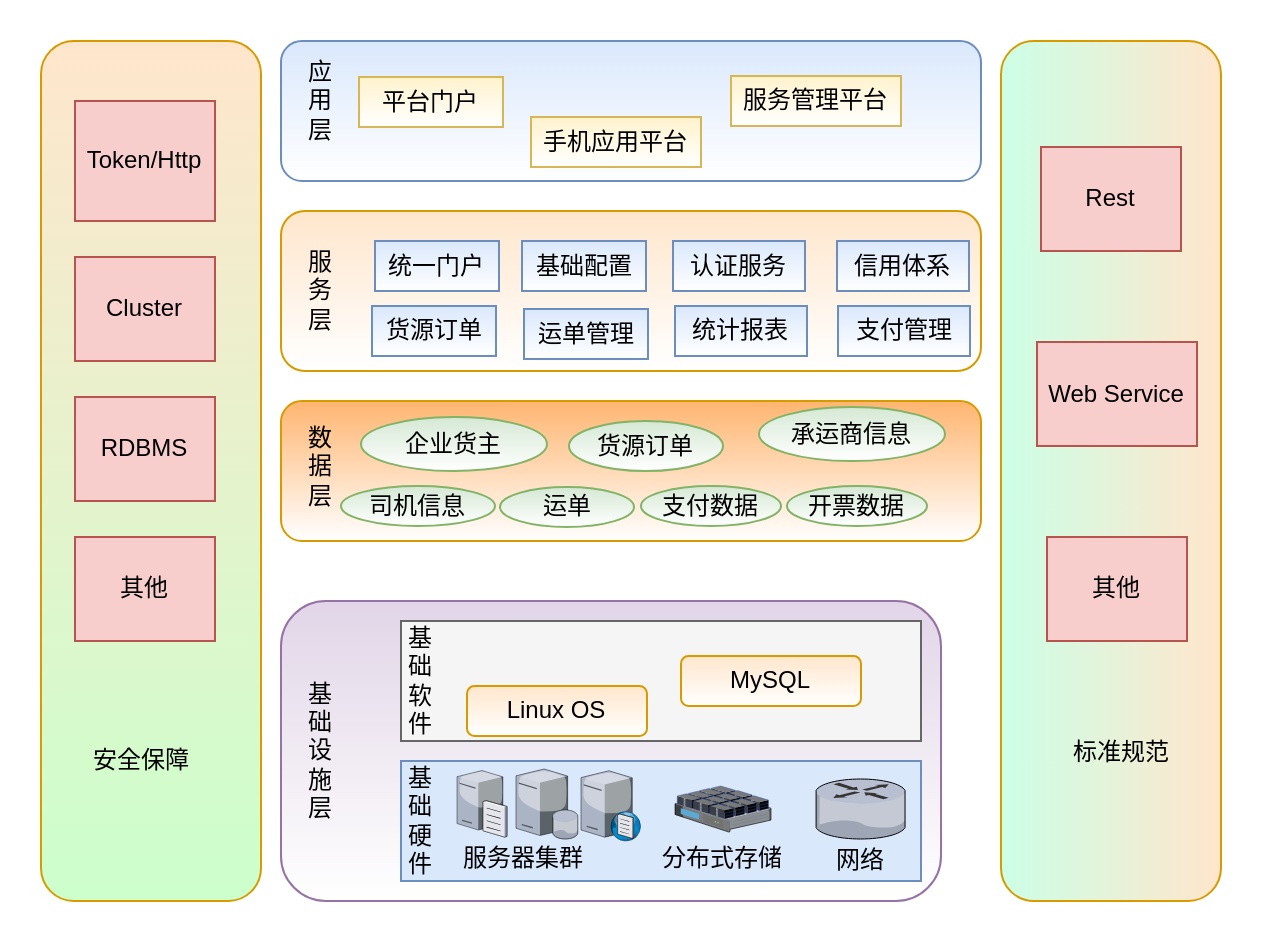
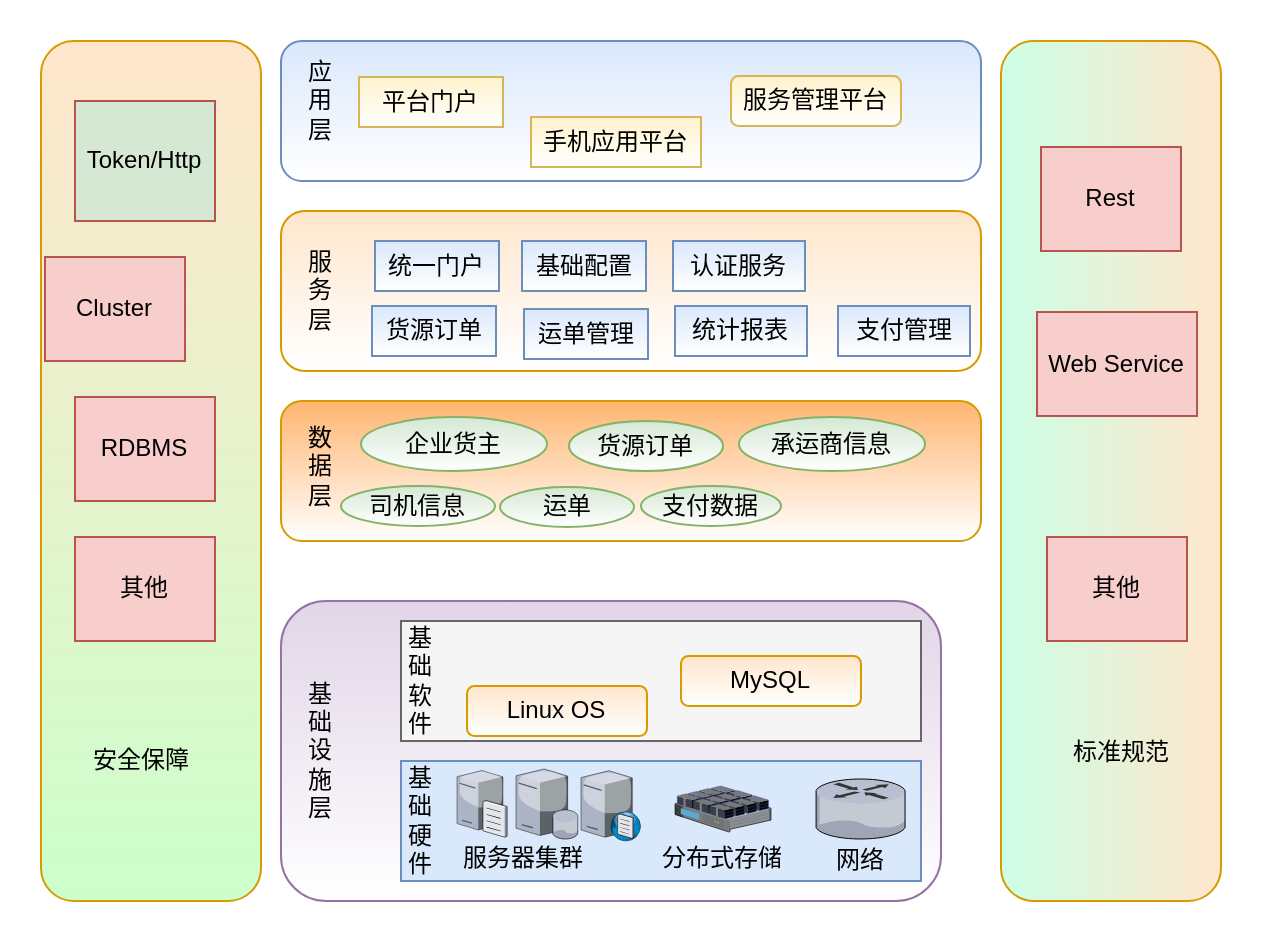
node "服务管理平台": shape rectangle -> rounded rectangle
node "Token/Http": fillcolor #f8cecc -> #d5e8d4
node "信用体系": removed
node "Cluster": moved (145, 309) -> (115, 309)
node "Web Service": moved (1117, 394) -> (1117, 364)
node "承运商信息": moved (852, 434) -> (832, 444)
node "开票数据": removed
